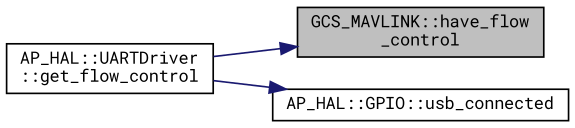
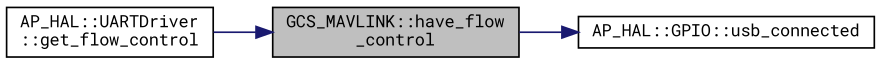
edge "AP_HAL::UARTDriver ::get_flow_control" -> "AP_HAL::GPIO::usb_connected": now "GCS_MAVLINK::have_flow _control" -> "AP_HAL::GPIO::usb_connected"
